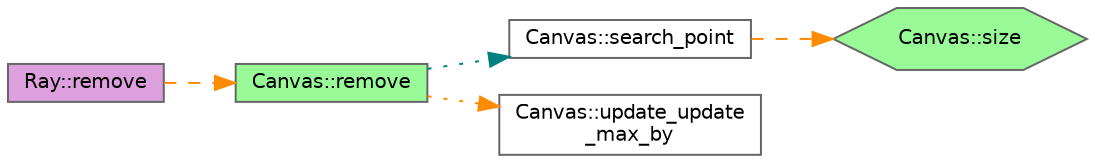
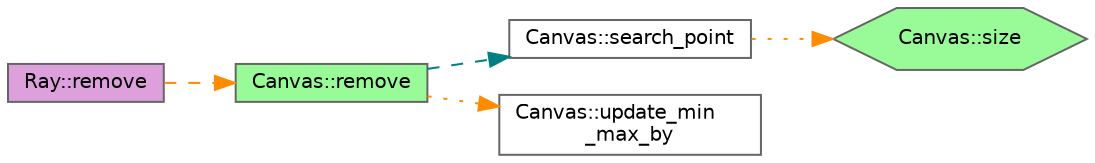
edge "Canvas::search_point" -> "Canvas::size": style dashed -> dotted
edge "Canvas::remove" -> "Canvas::search_point": style dotted -> dashed
node "Canvas::update_update _max_by": label "Canvas::update_update _max_by" -> "Canvas::update_min _max_by"
